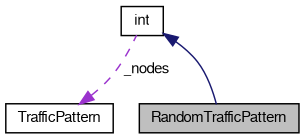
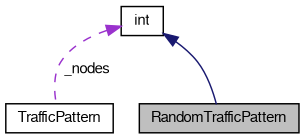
edge "int" -> "TrafficPattern": reversed
